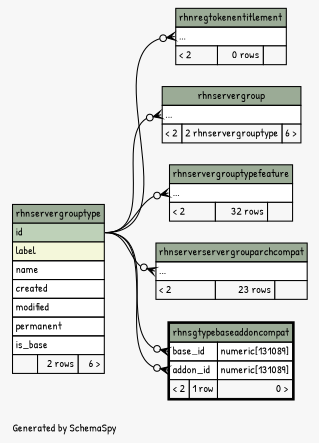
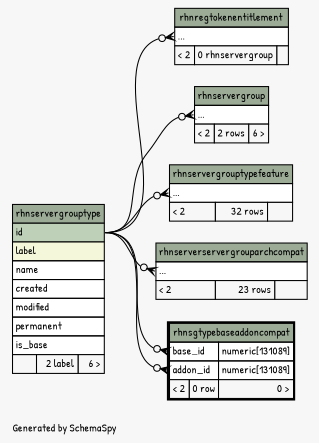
node "rhnregtokenentitlement": text "0 rows" -> "0 rhnservergroup"
node "rhnservergroup": text "2 rhnservergrouptype" -> "2 rows"
node "rhnservergrouptype": text "2 rows" -> "2 label"
node "rhnsgtypebaseaddoncompat": text "1 row" -> "0 row"
